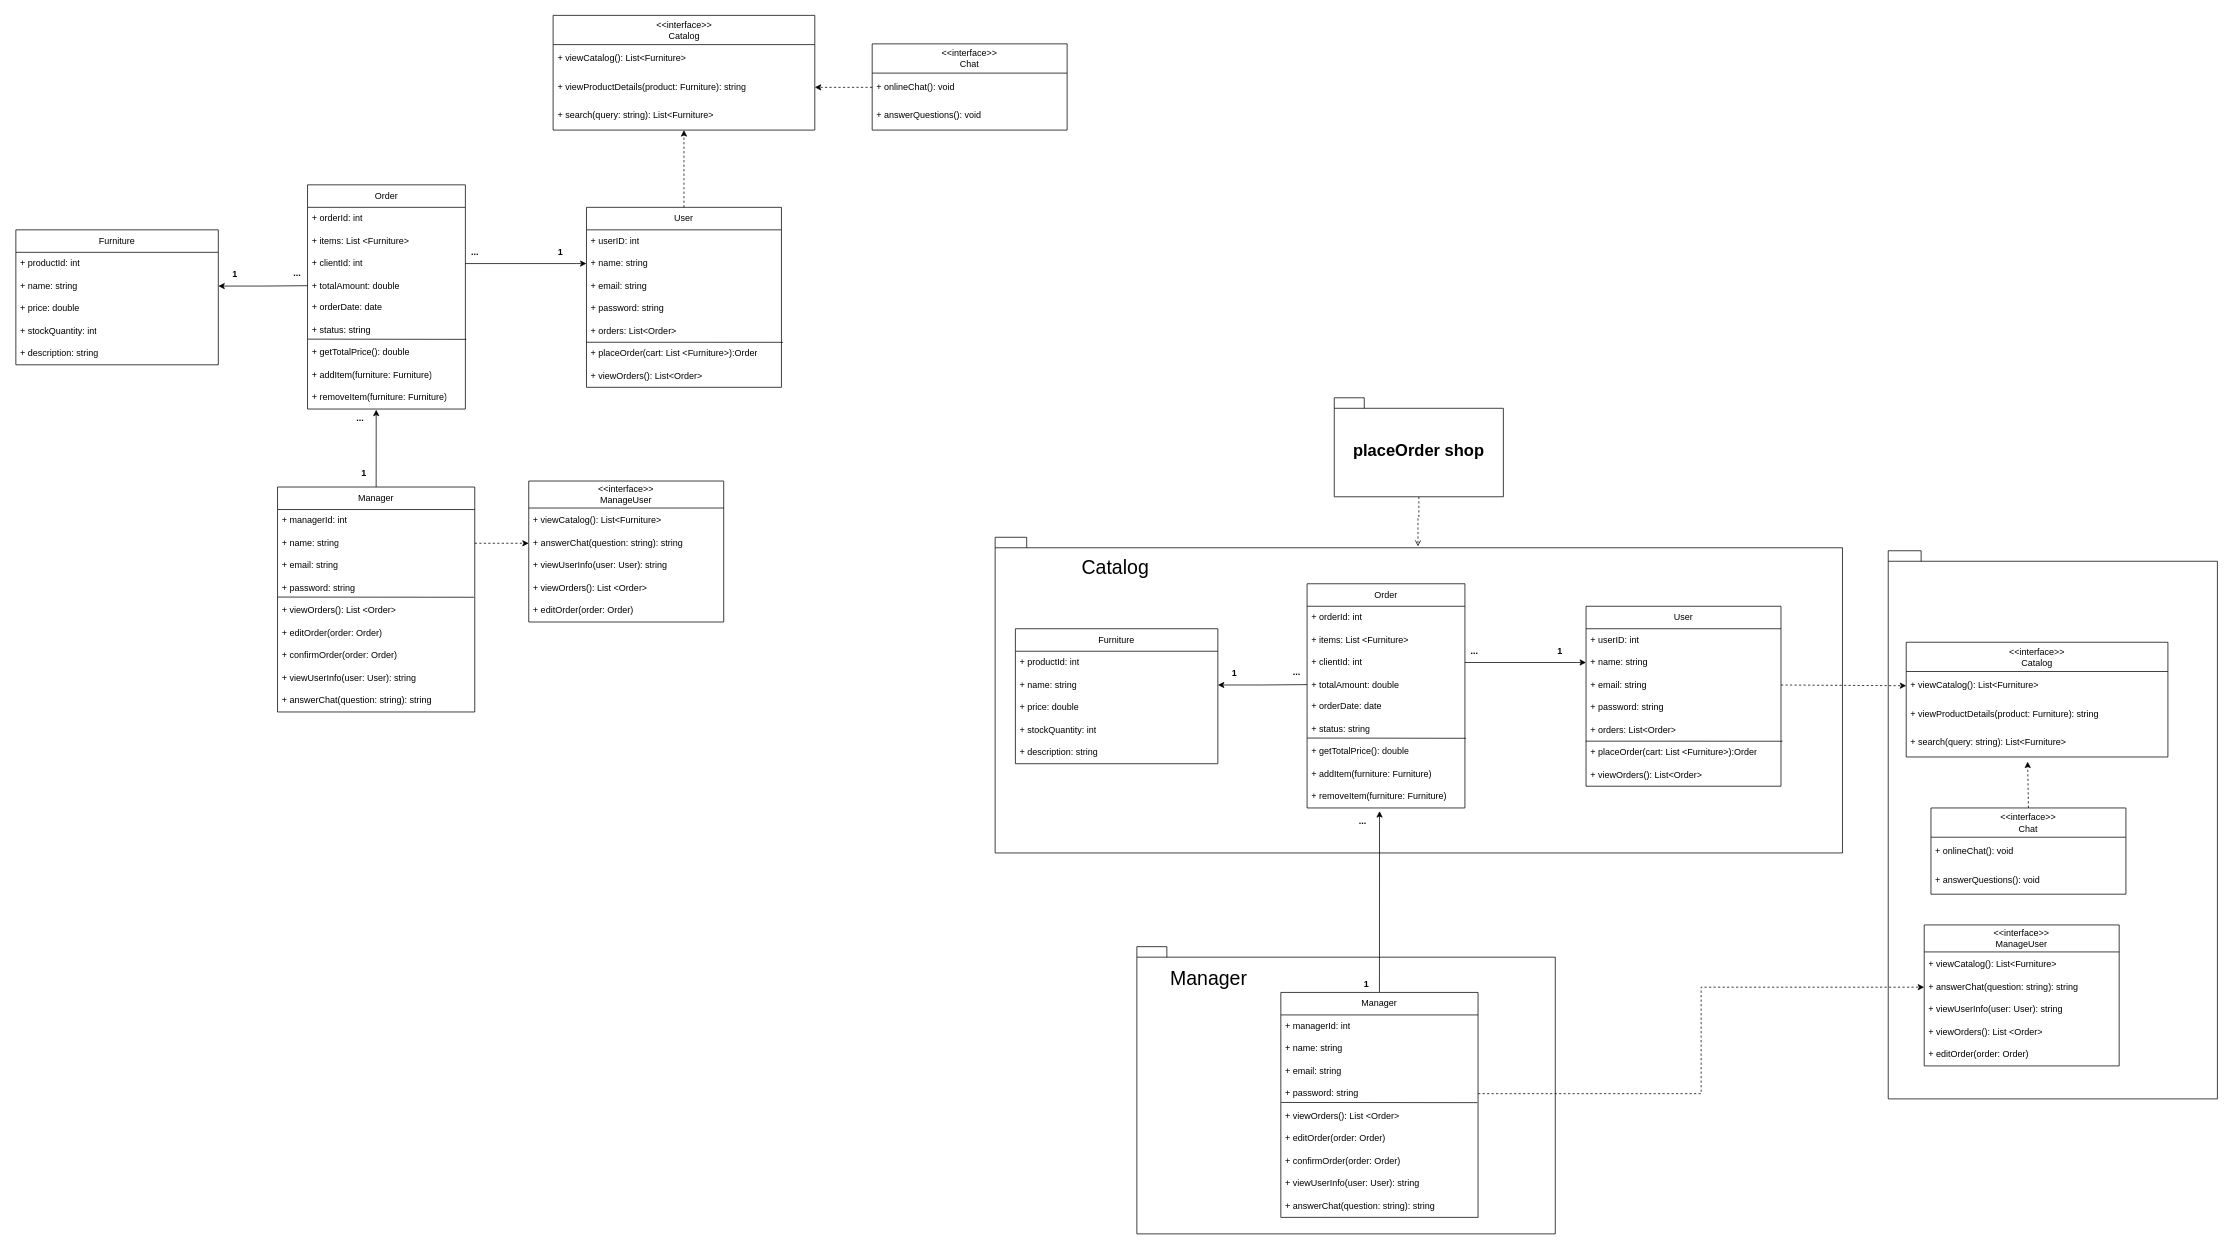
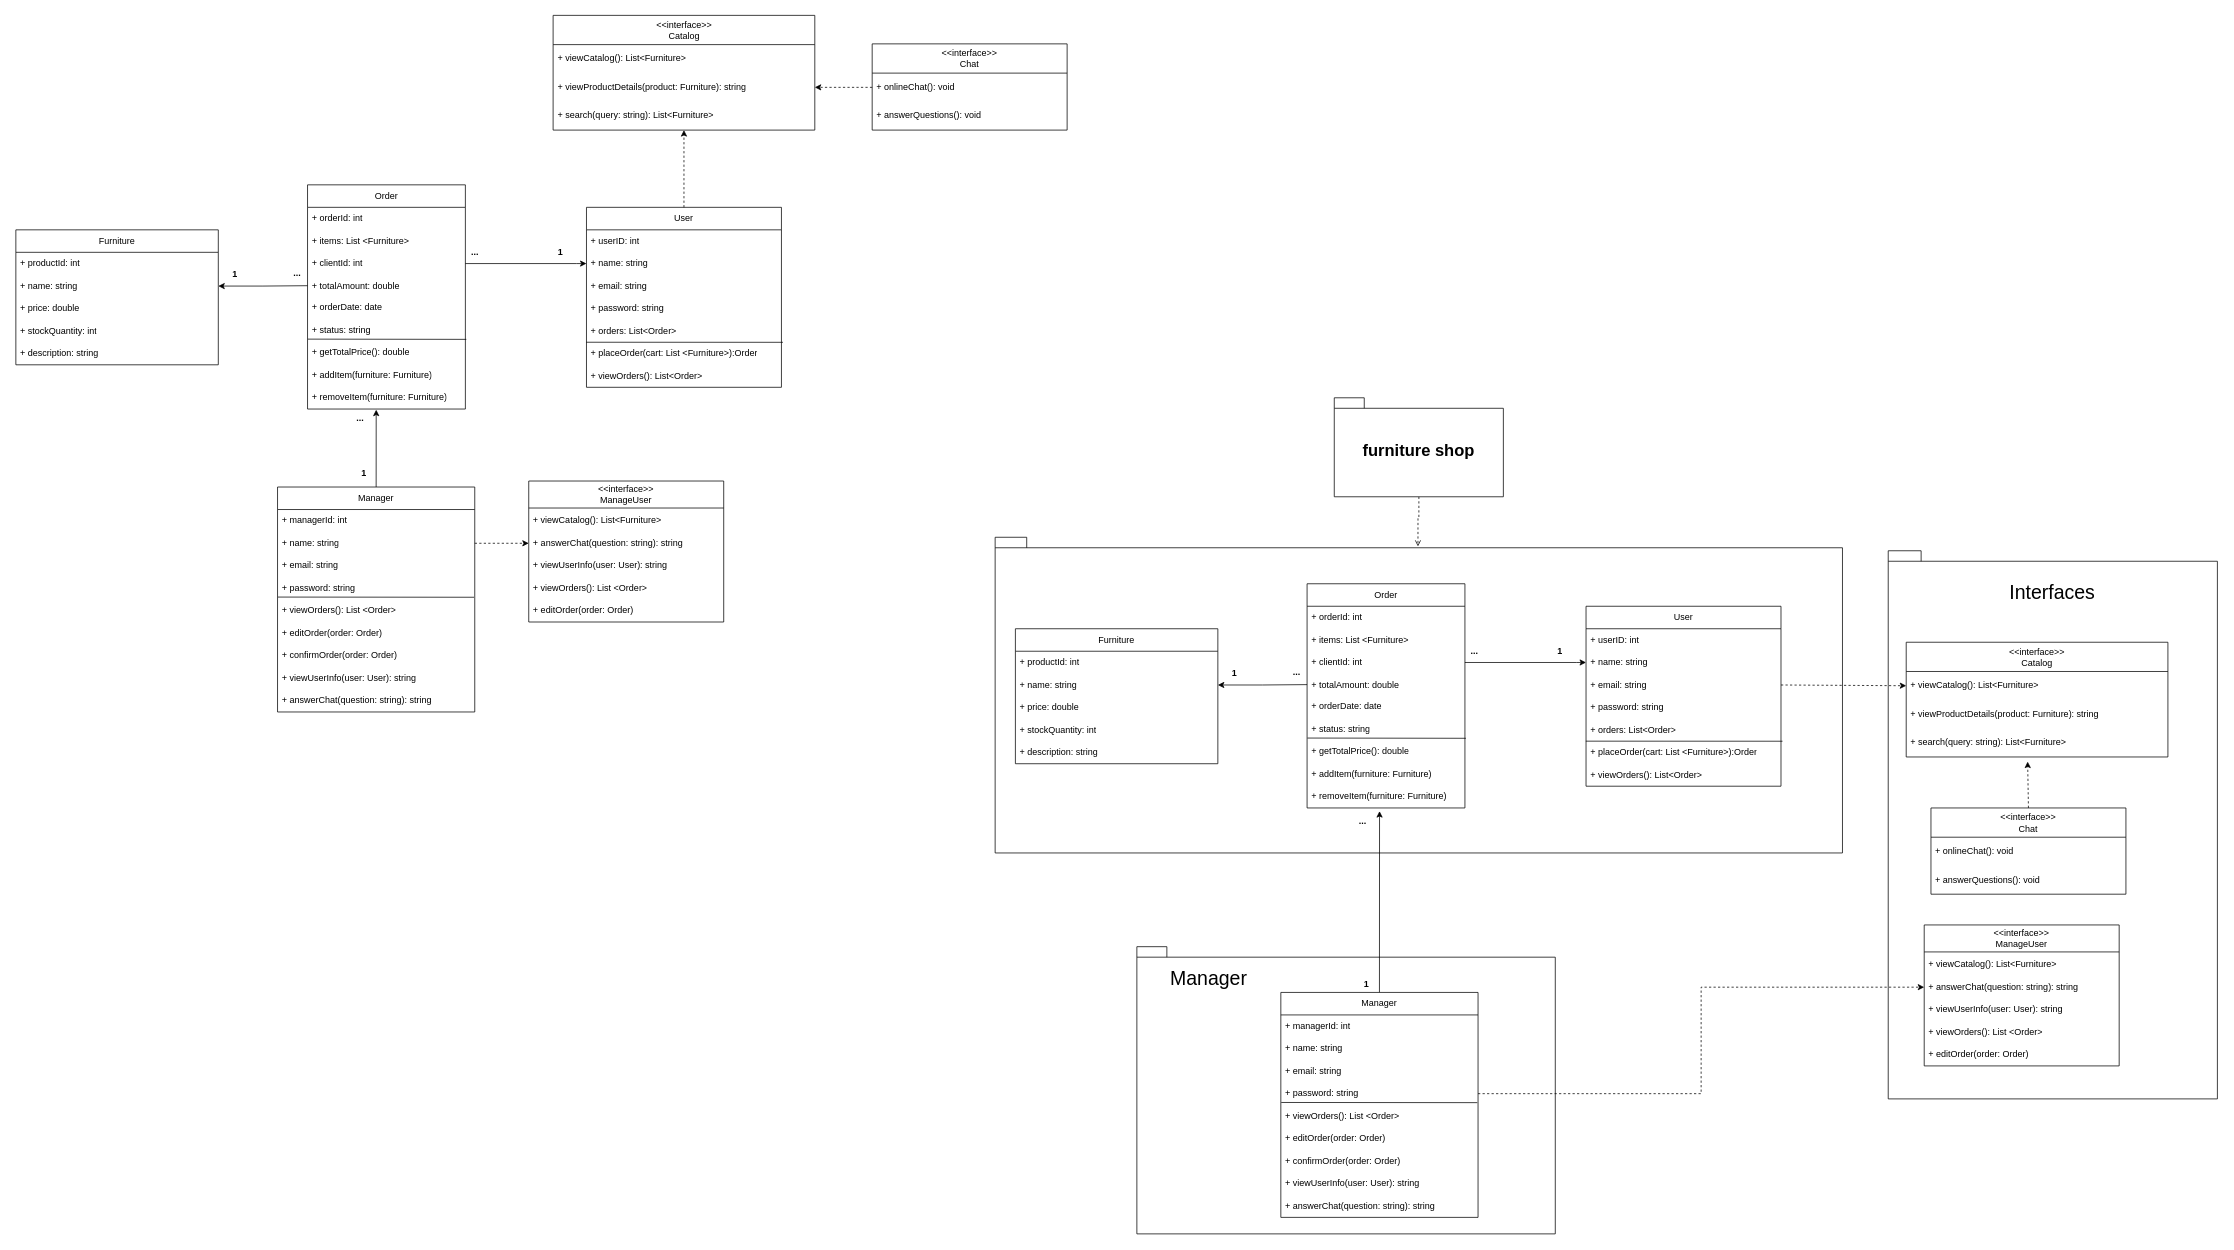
node "placeOrder shop": label "placeOrder shop" -> "furniture shop"
node "Catalog": removed
node "Interfaces": added
